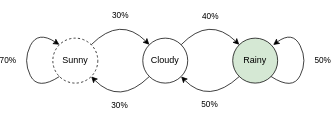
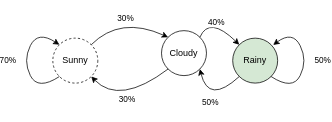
node "Cloudy": moved (165, 60) -> (184, 53)
